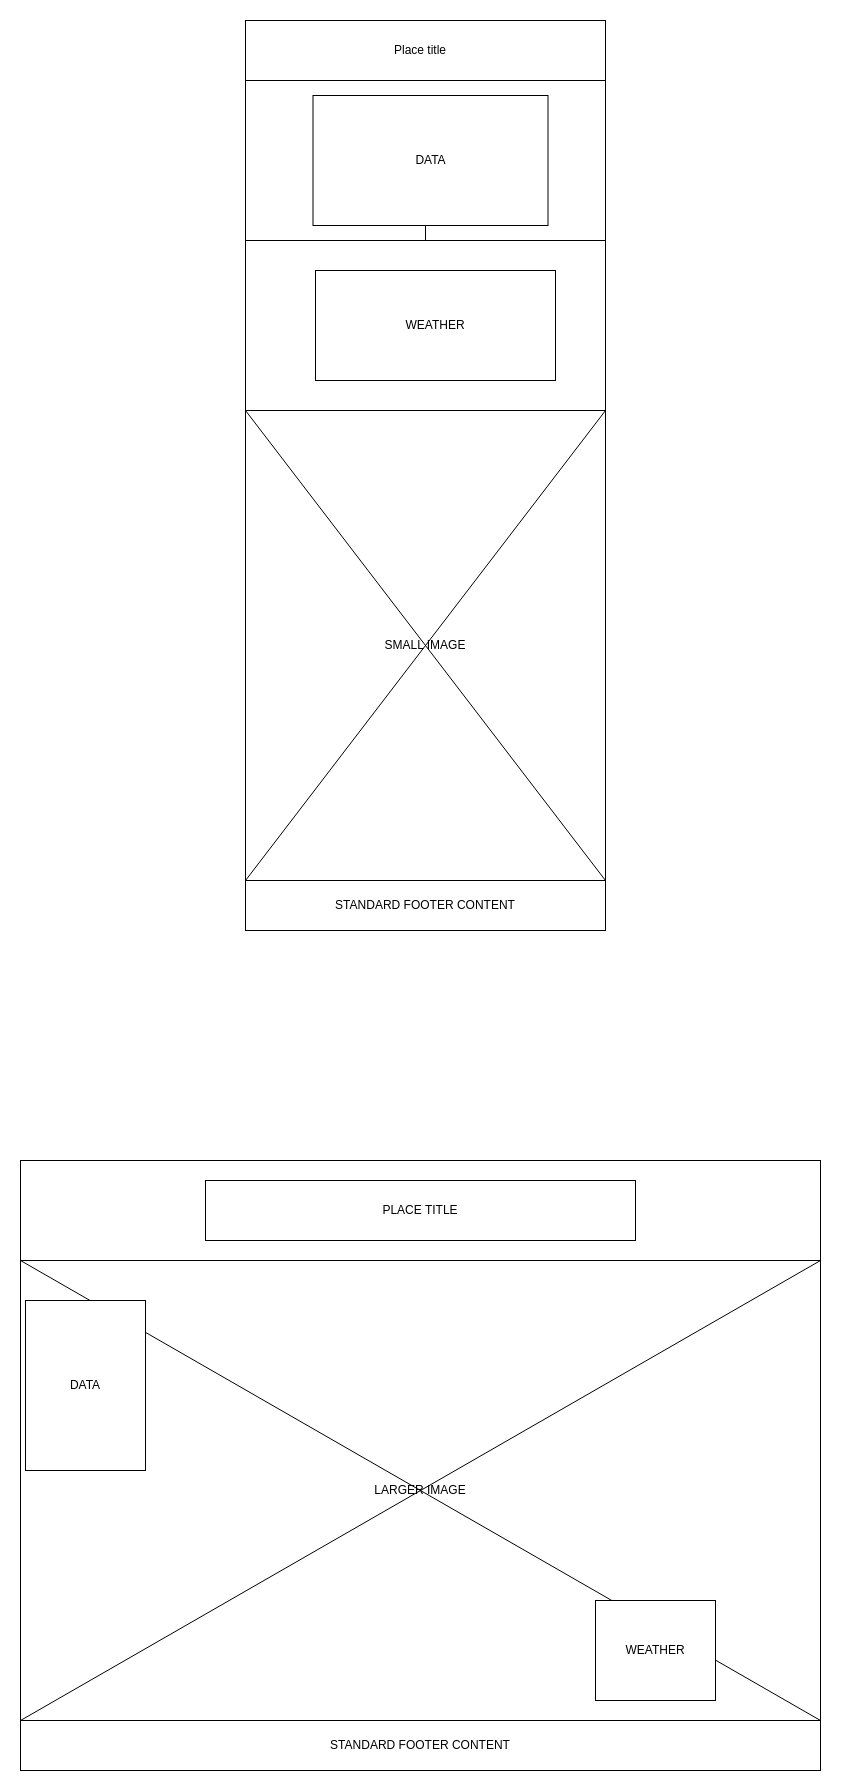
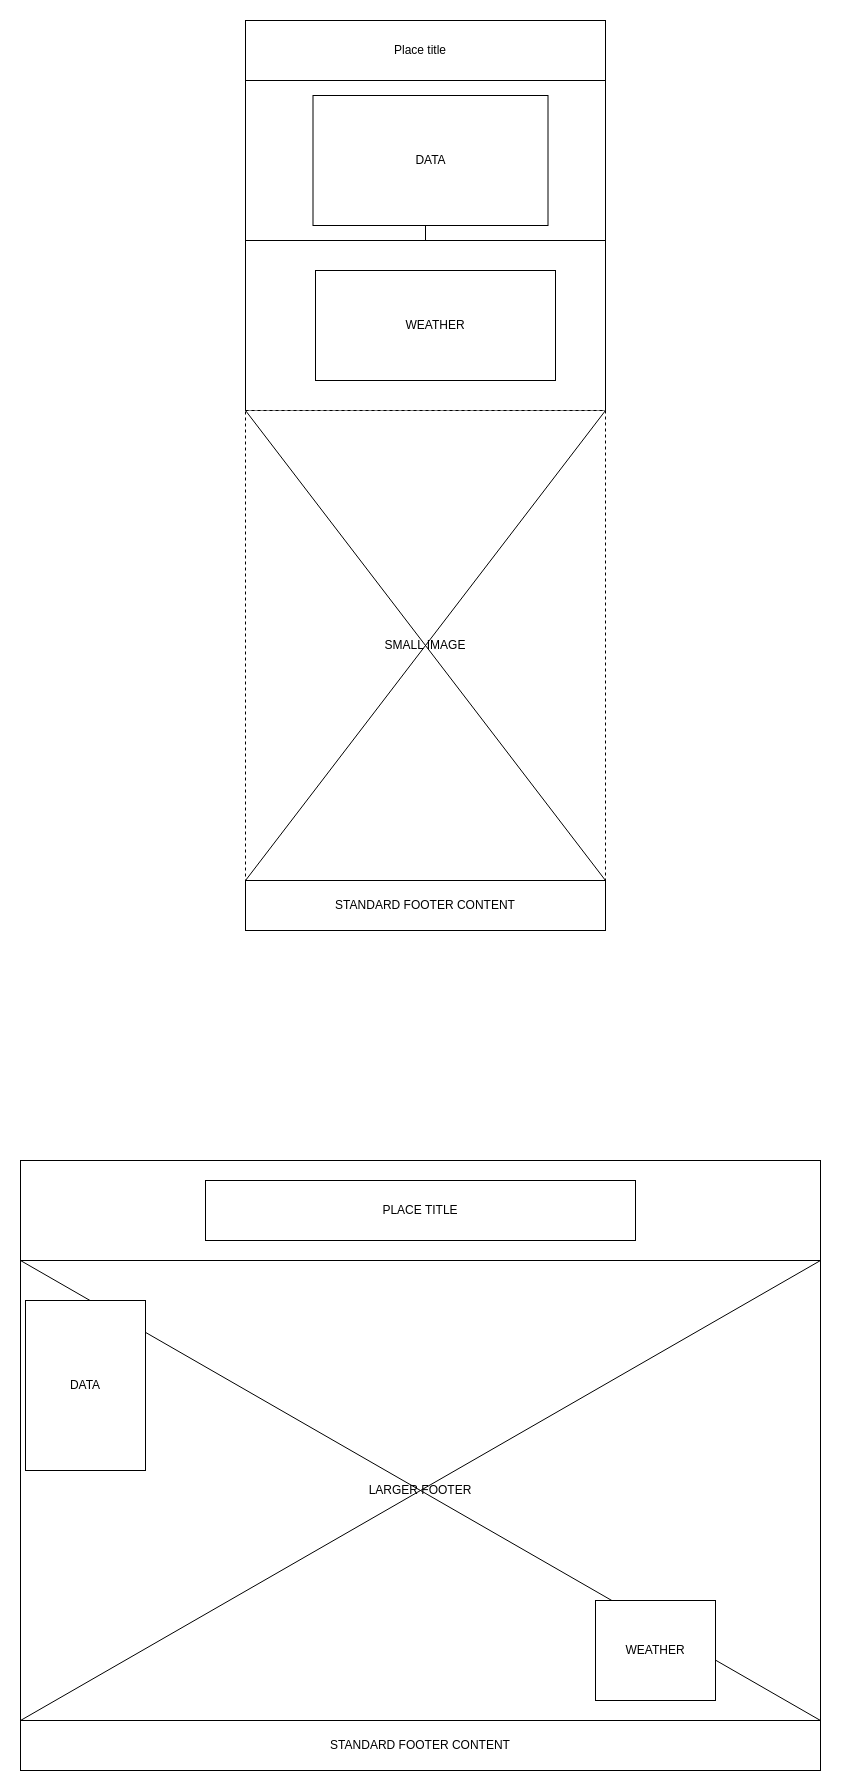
node "SMALL IMAGE": style solid -> dashed
node "LARGER IMAGE": label "LARGER IMAGE" -> "LARGER FOOTER"
